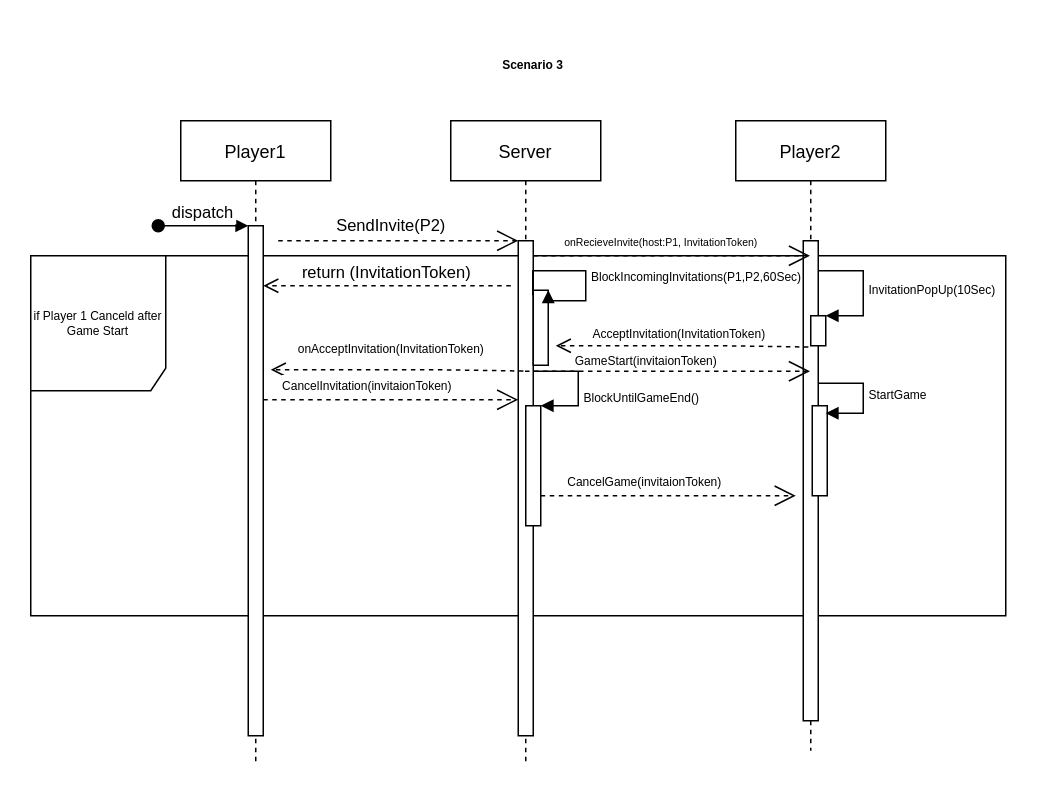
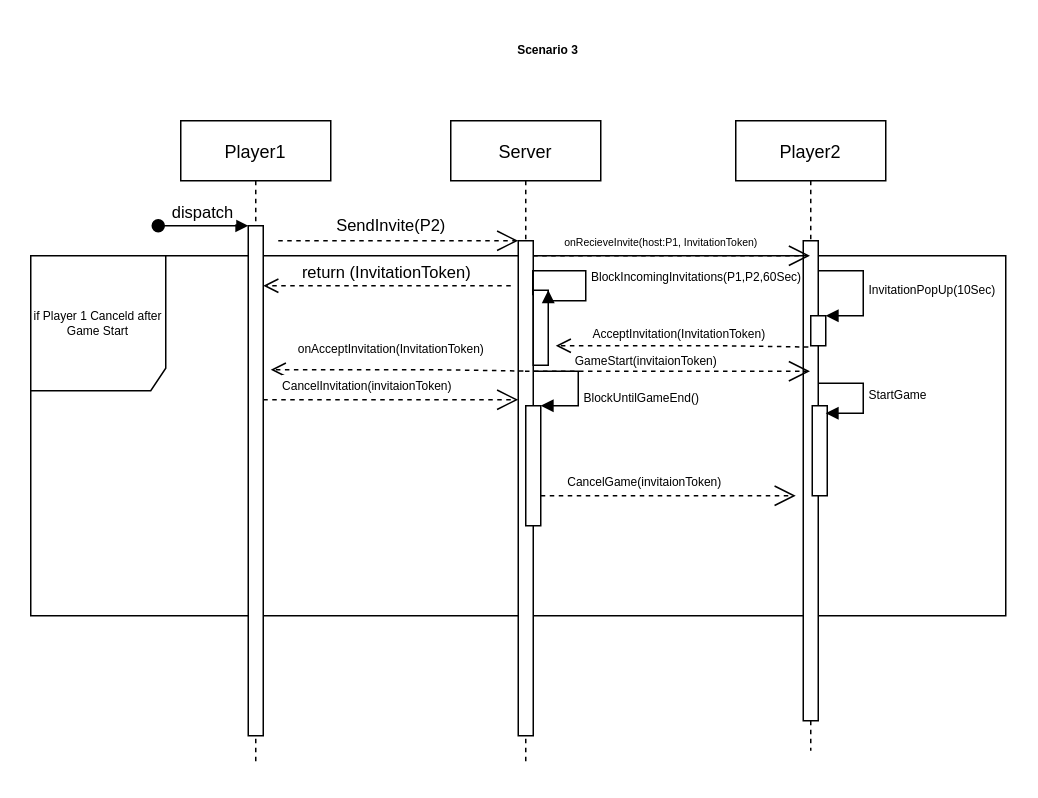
node "Scenario 3": moved (533, 65) -> (548, 50)
